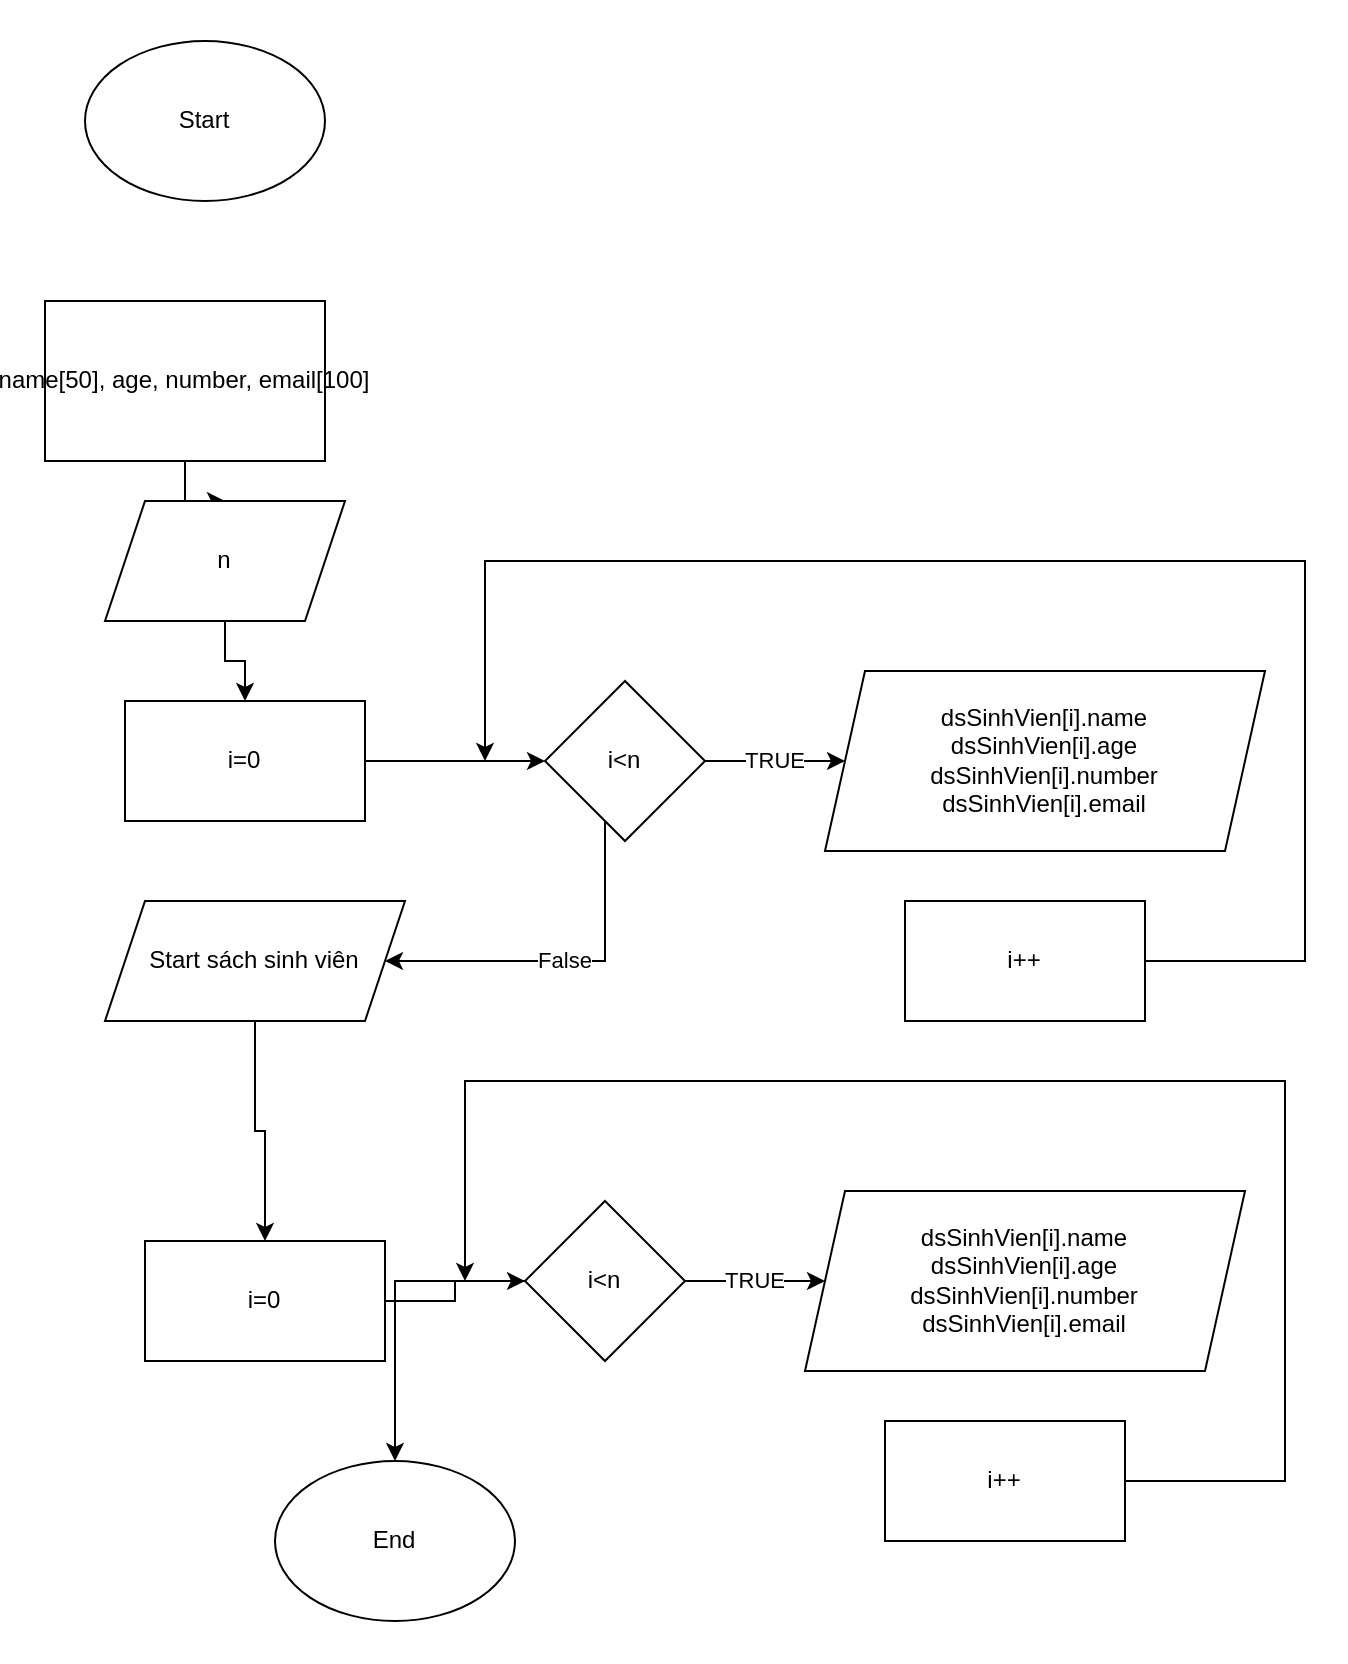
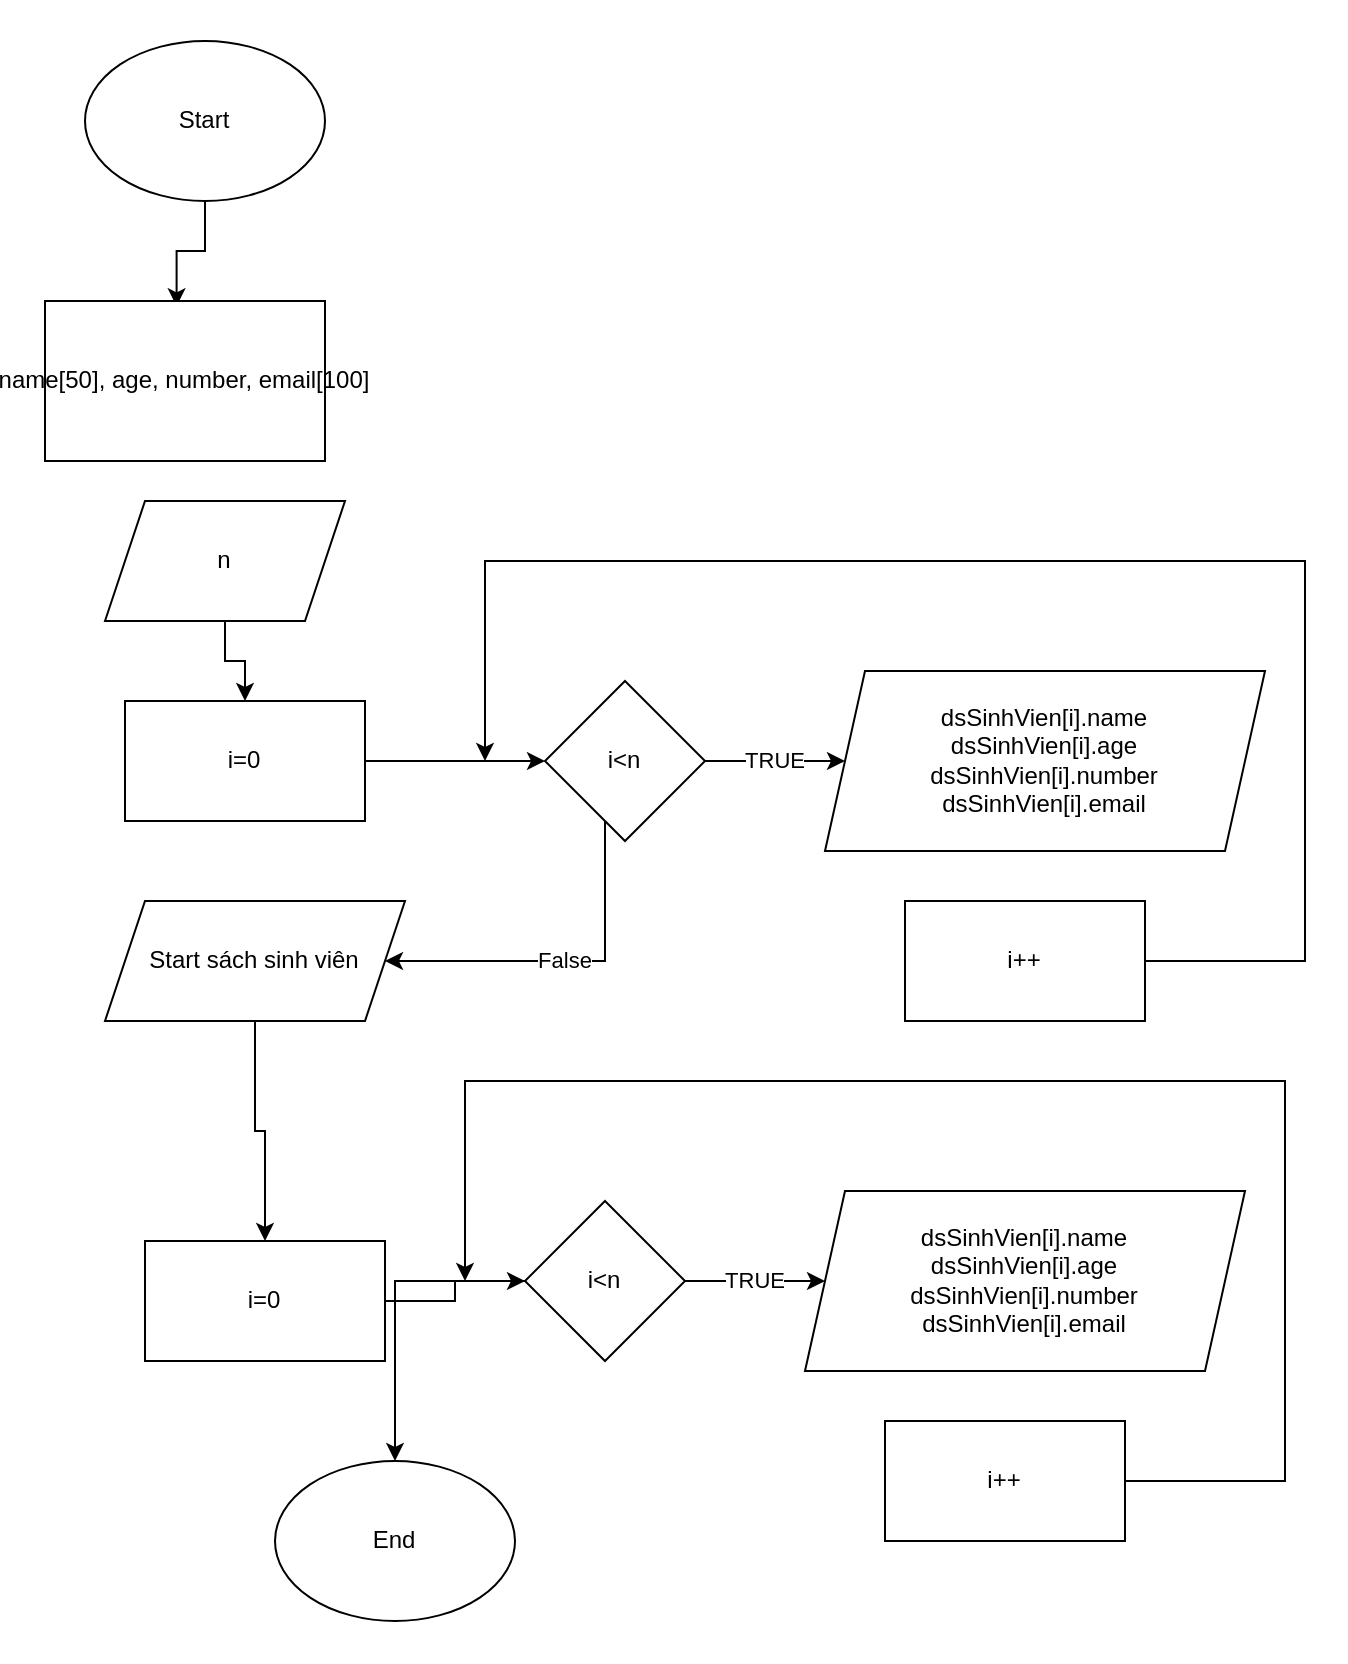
edge "Start" -> "name[50], age, number, email[100]": added
edge "name[50], age, number, email[100]" -> "n": removed
